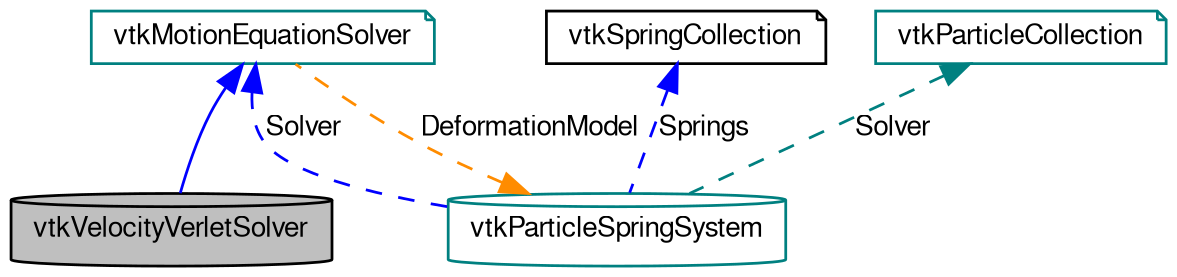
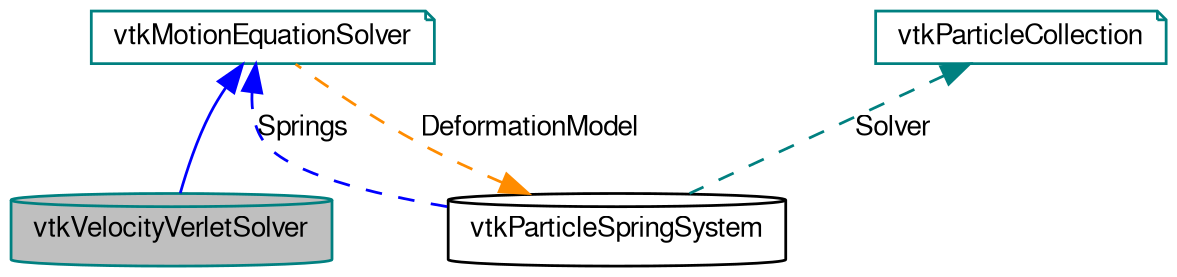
node "vtkSpringCollection": removed
edge "vtkParticleSpringSystem" -> "vtkMotionEquationSolver": label "Solver" -> "Springs"
node "vtkVelocityVerletSolver": color black -> teal
node "vtkParticleSpringSystem": color teal -> black
